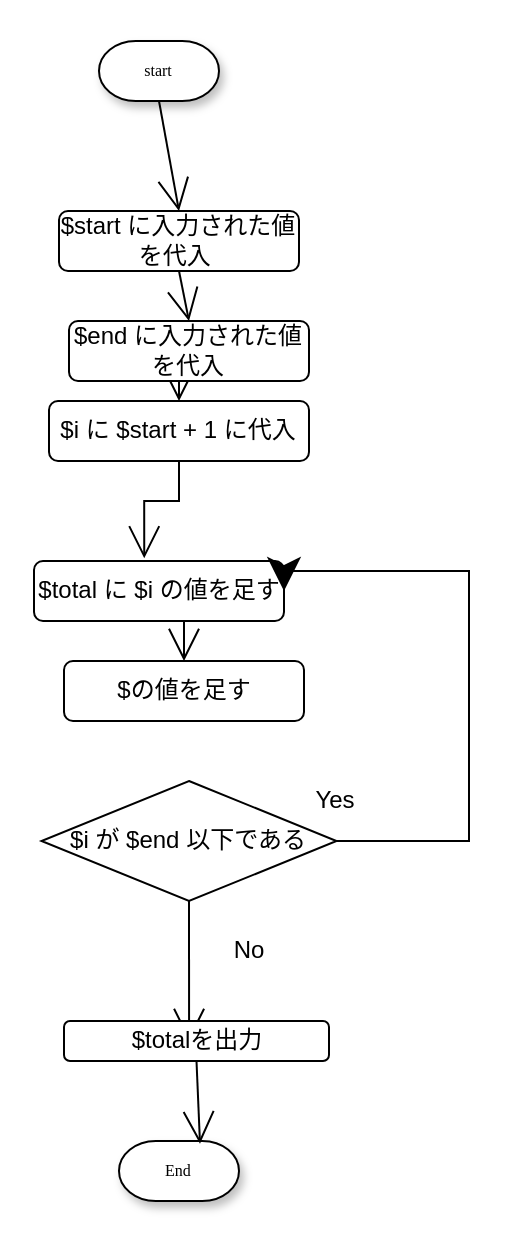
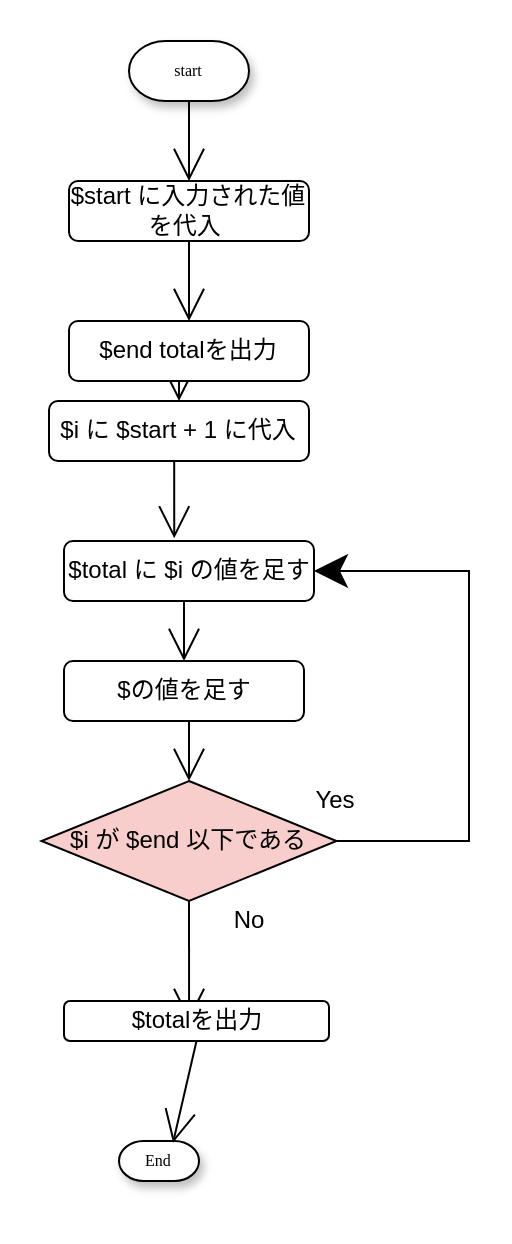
node "start": moved (159, 71) -> (189, 71)
node "$start に入力された値を代入": moved (179, 241) -> (189, 211)
node "$end に入力された値を代入": label "$end に入力された値を代入" -> "$end totalを出力"
node "$total に $i の値を足す": moved (159, 591) -> (189, 571)
edge "$の値を足す" -> "$i が $end 以下である": added
node "$i が $end 以下である": fillcolor #ffffff -> #f8cecc
node "No": moved (249, 951) -> (249, 921)
node "$totalを出力": moved (197, 1041) -> (197, 1021)
node "End": size 120x60 -> 80x40
